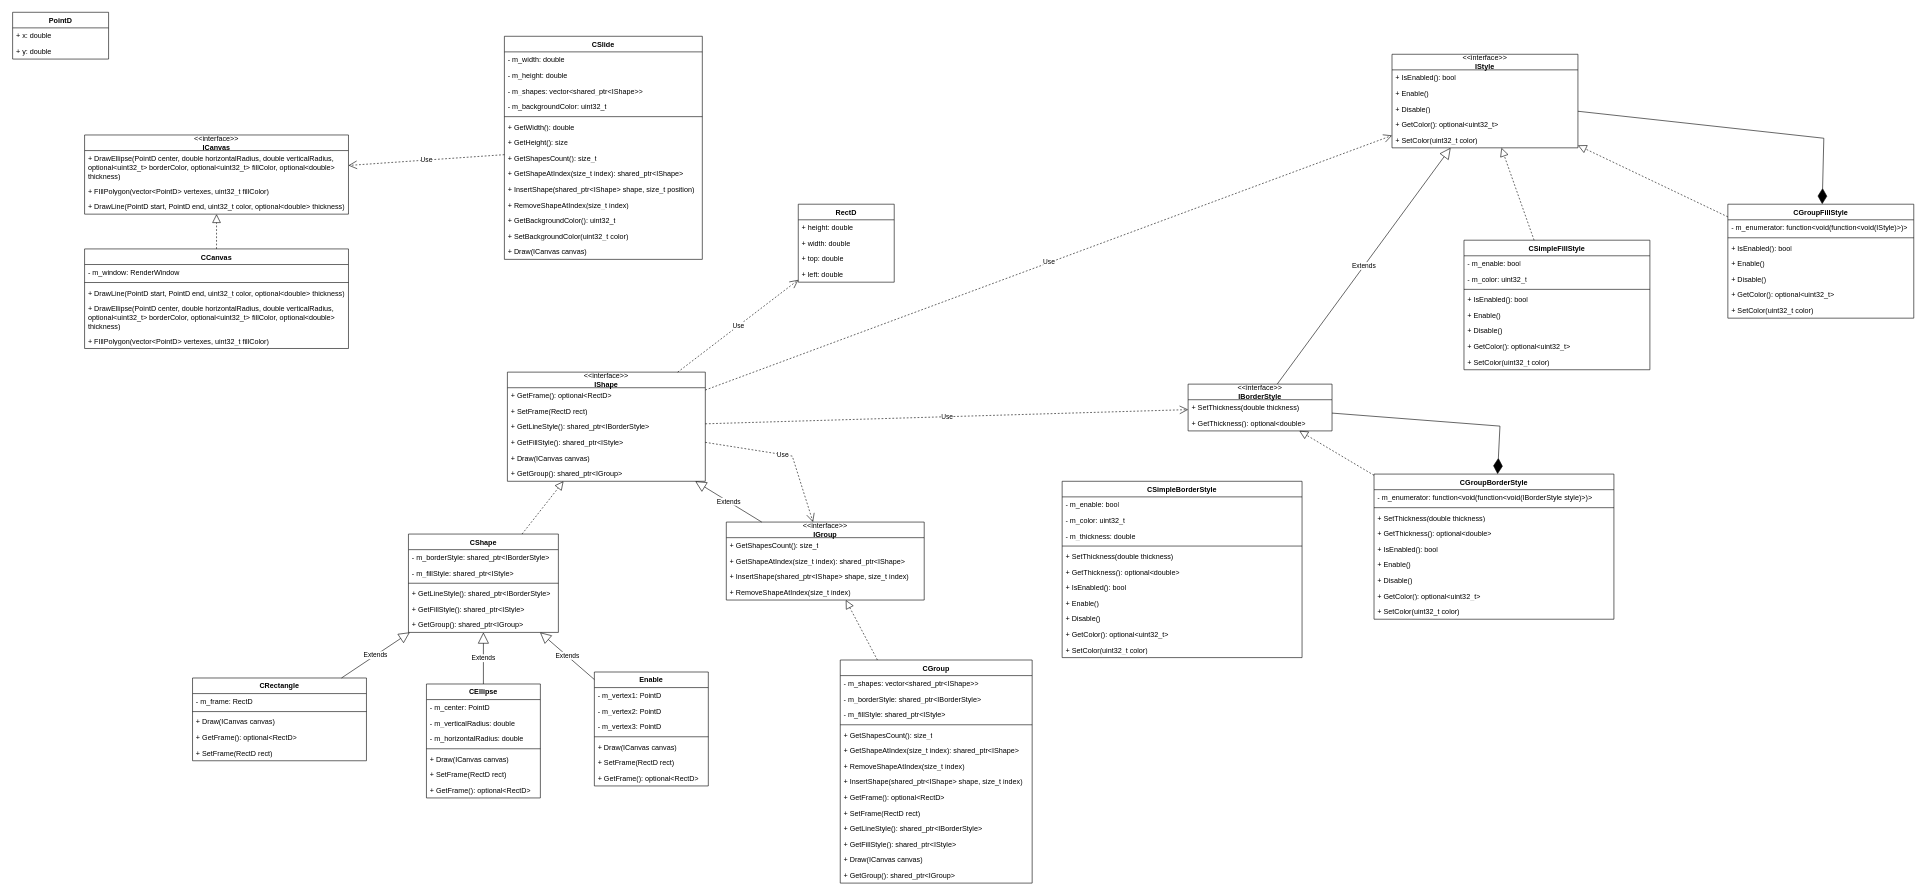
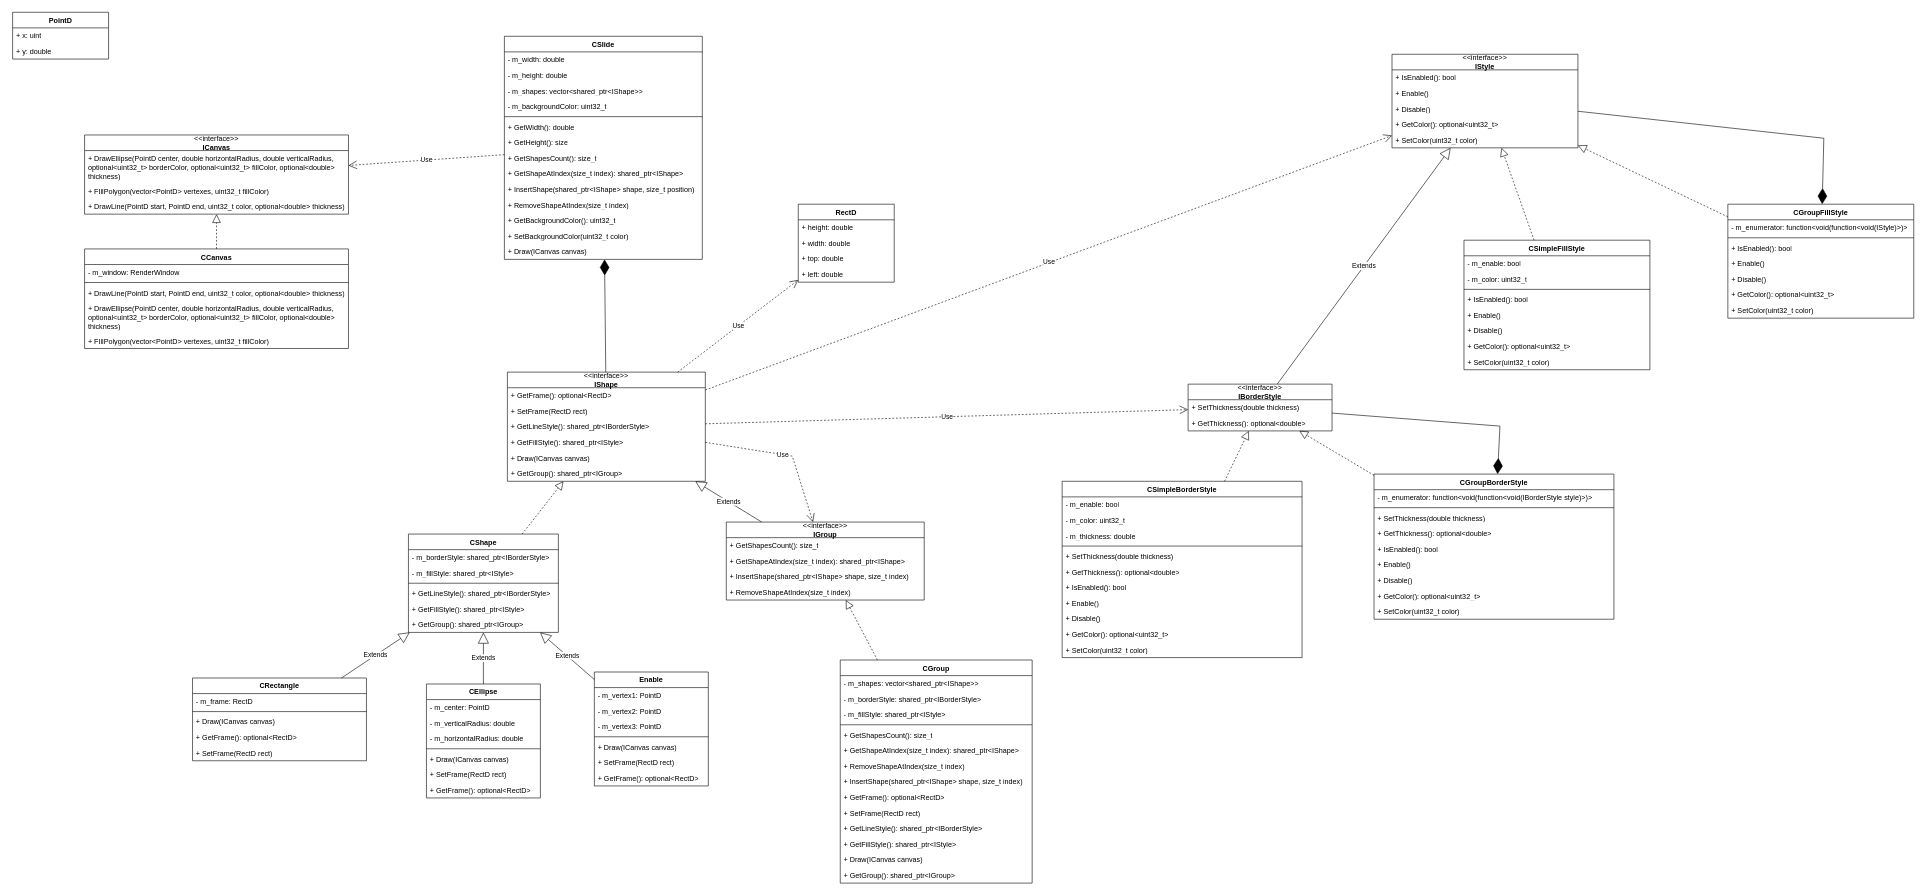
node "+ x: double": label "+ x: double" -> "+ x: uint"
edge "<<interface>> IShape" -> "CSlide": added
edge "CSimpleBorderStyle" -> "<<interface>> IBorderStyle": added
